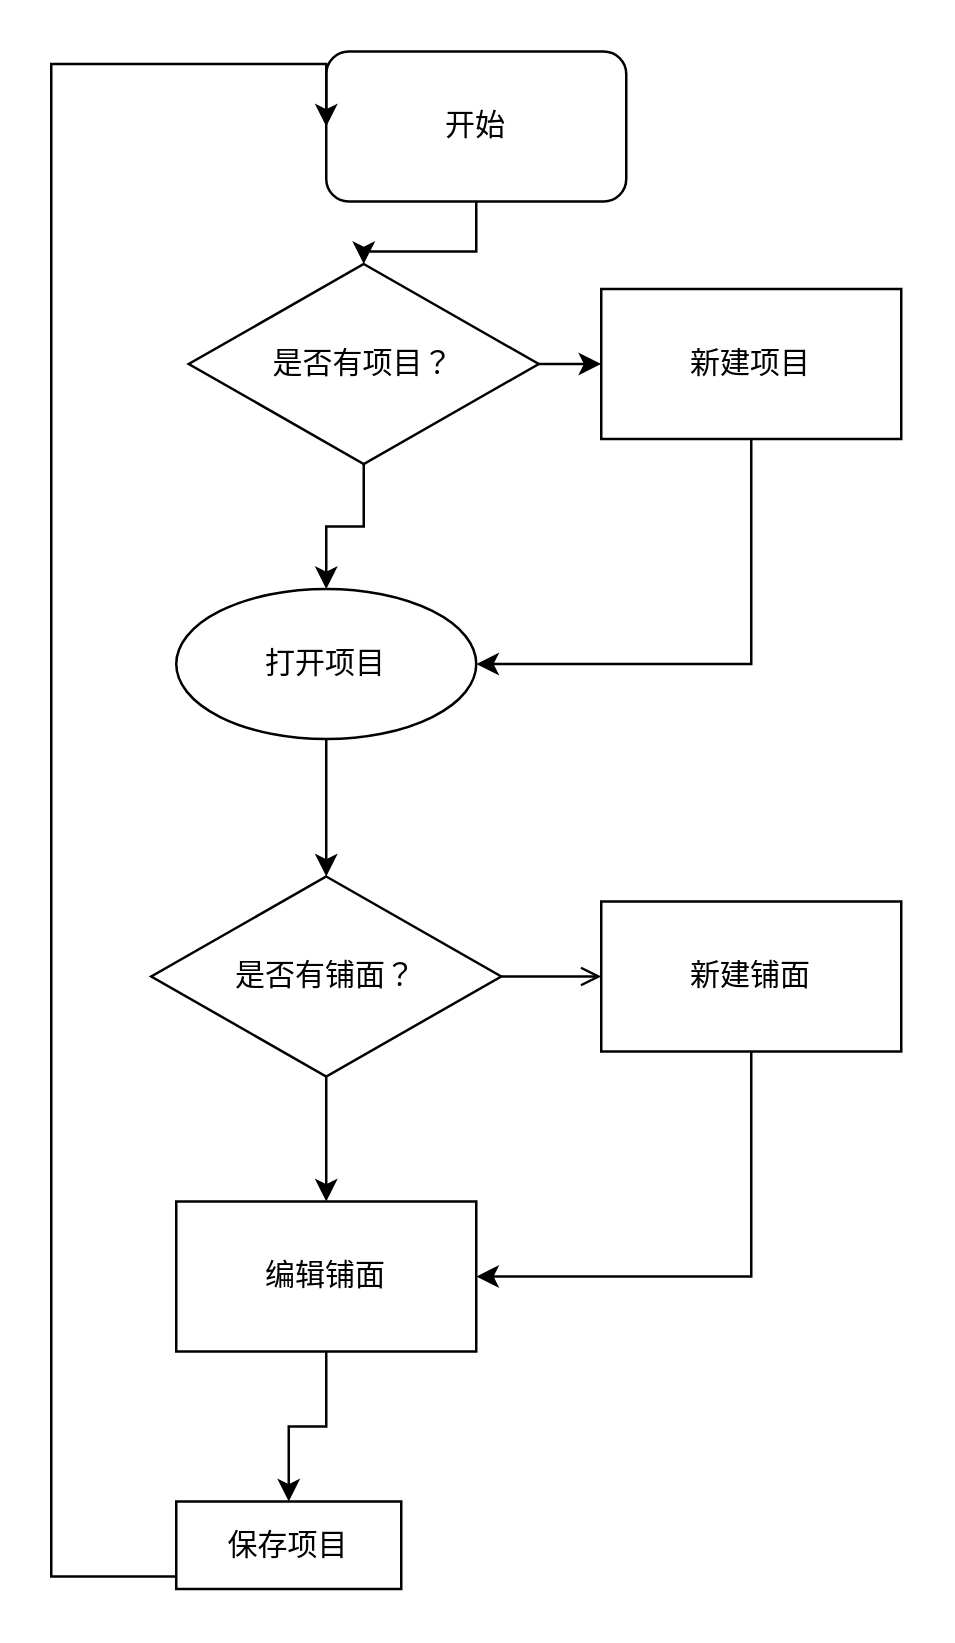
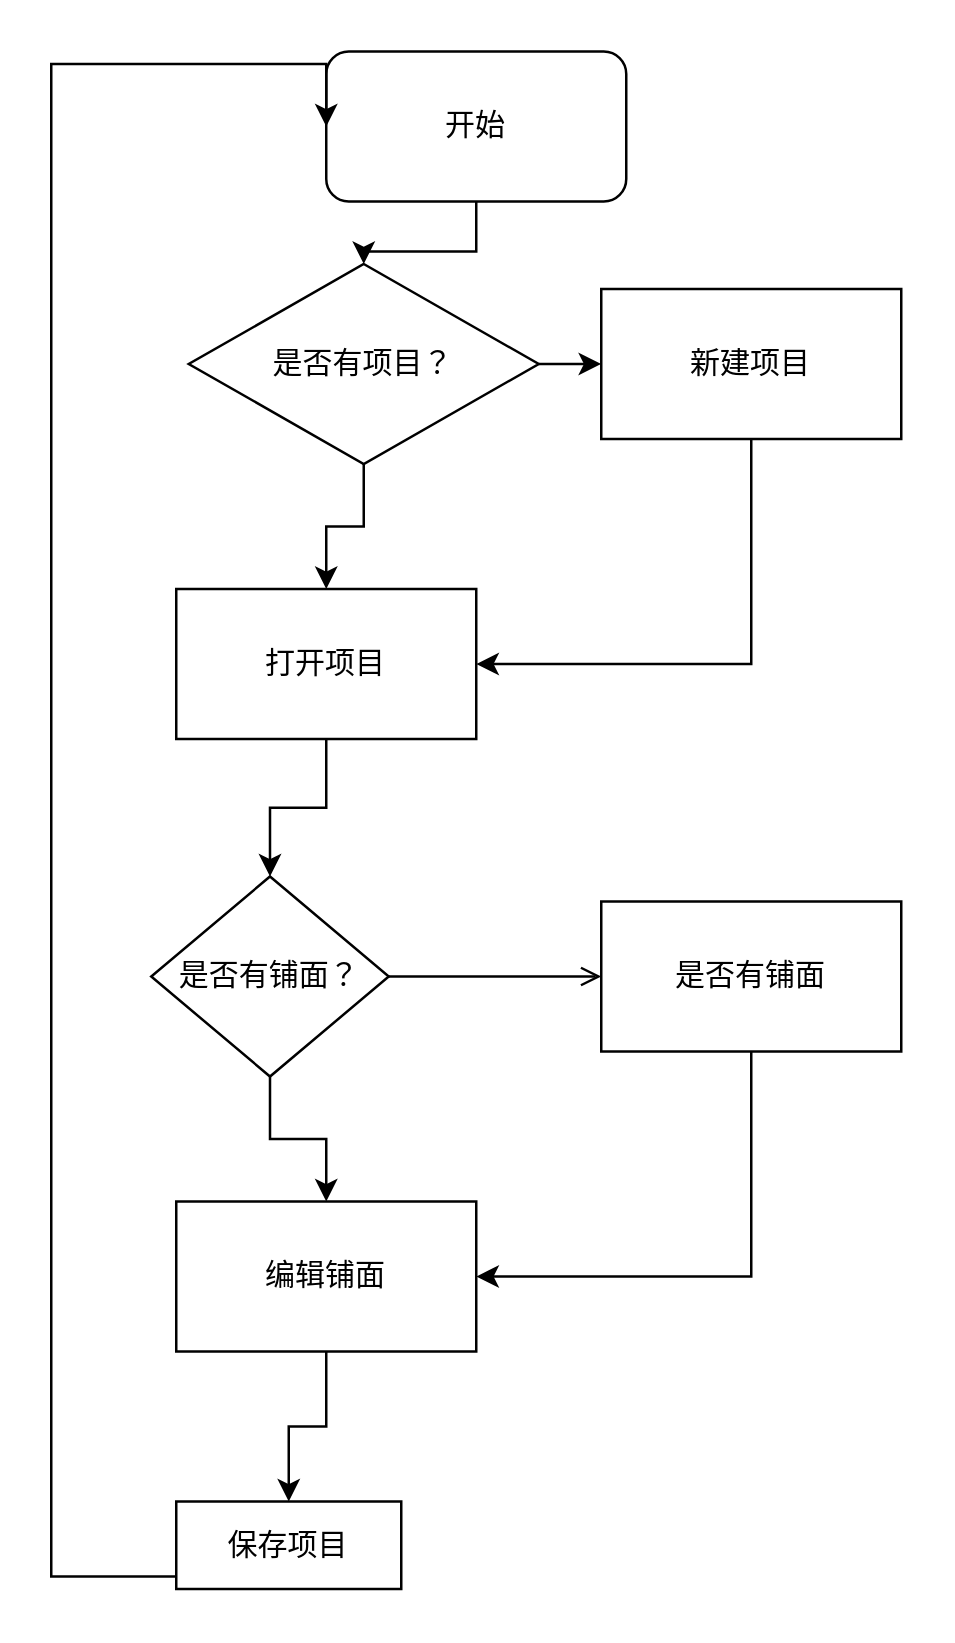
node "打开项目": shape ellipse -> rectangle
node "是否有铺面？": size 350x200 -> 238x200
node "新建铺面": label "新建铺面" -> "是否有铺面"
